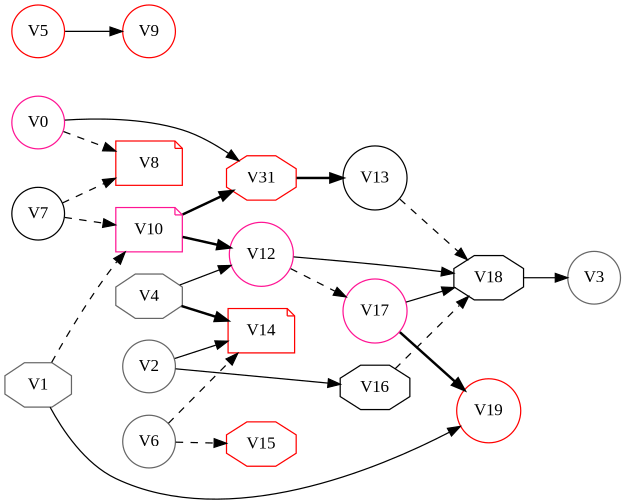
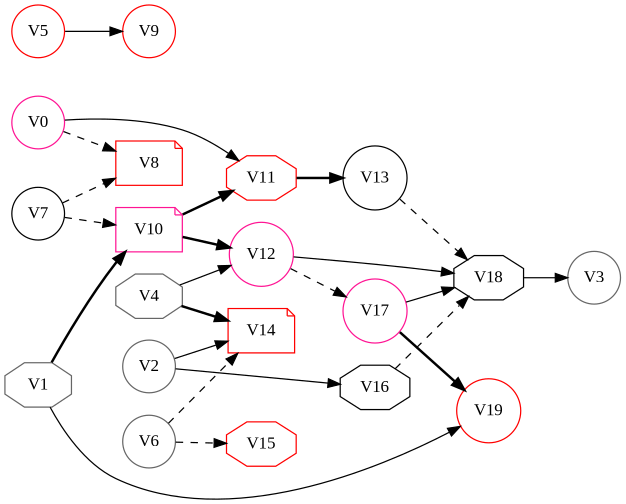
node "V31": label "V31" -> "V11"
edge "V1" -> "V10": style dashed -> bold
